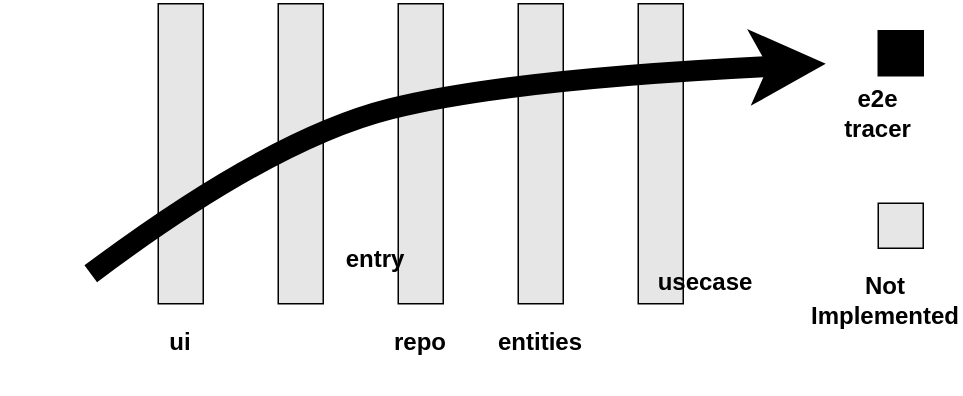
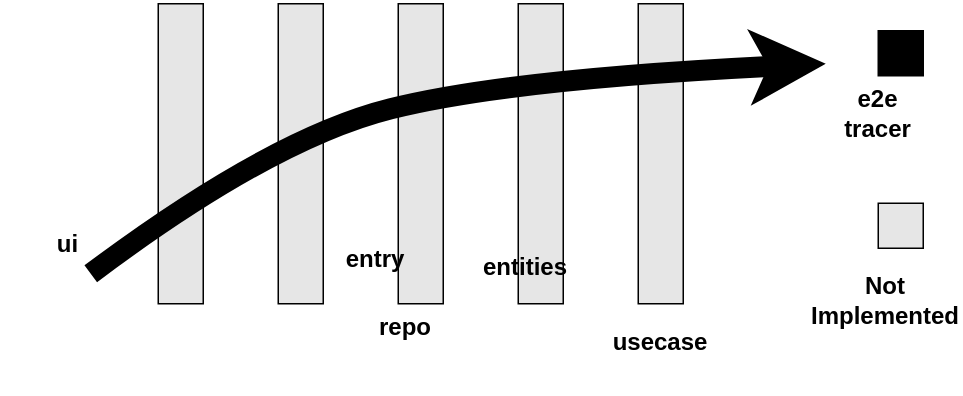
node "usecase": moved (706, 281) -> (661, 341)
node "ui": moved (181, 341) -> (68, 244)
node "repo": moved (421, 341) -> (406, 326)
node "entities": moved (541, 341) -> (526, 266)
